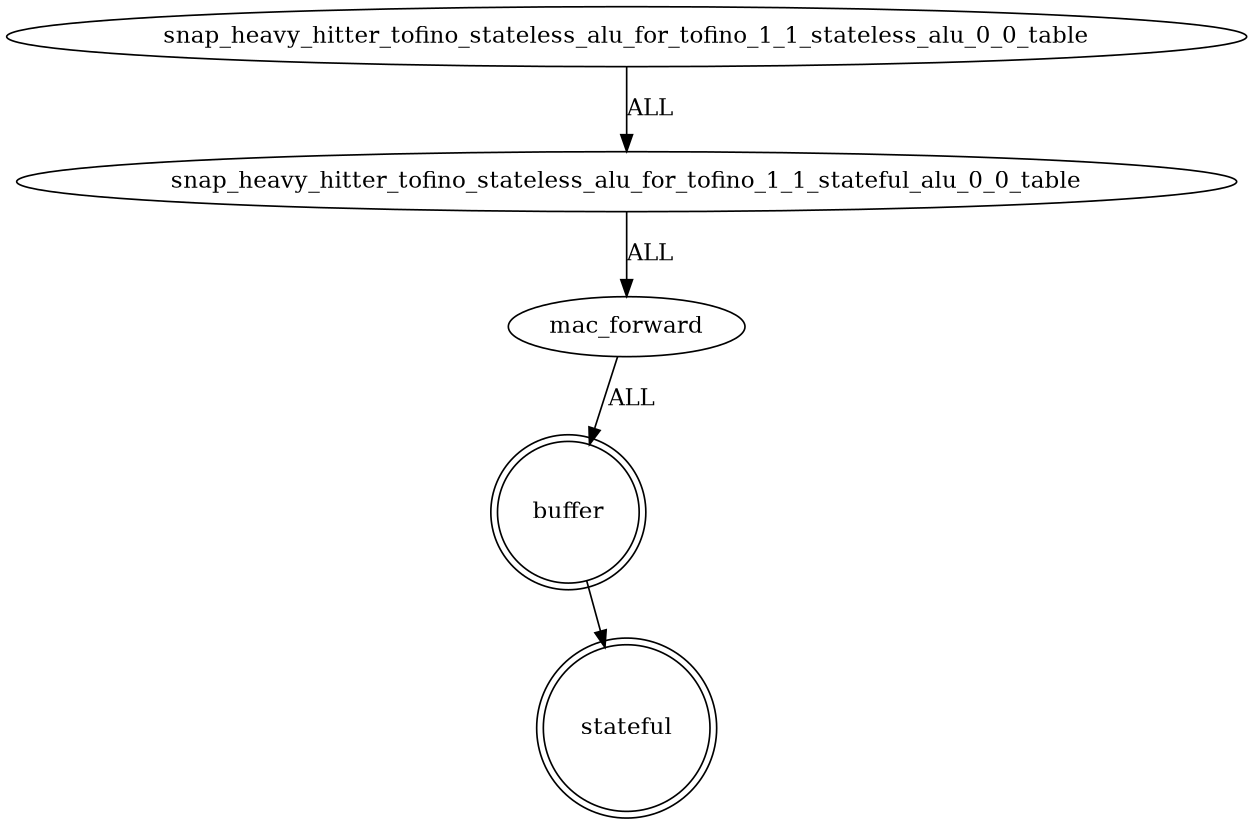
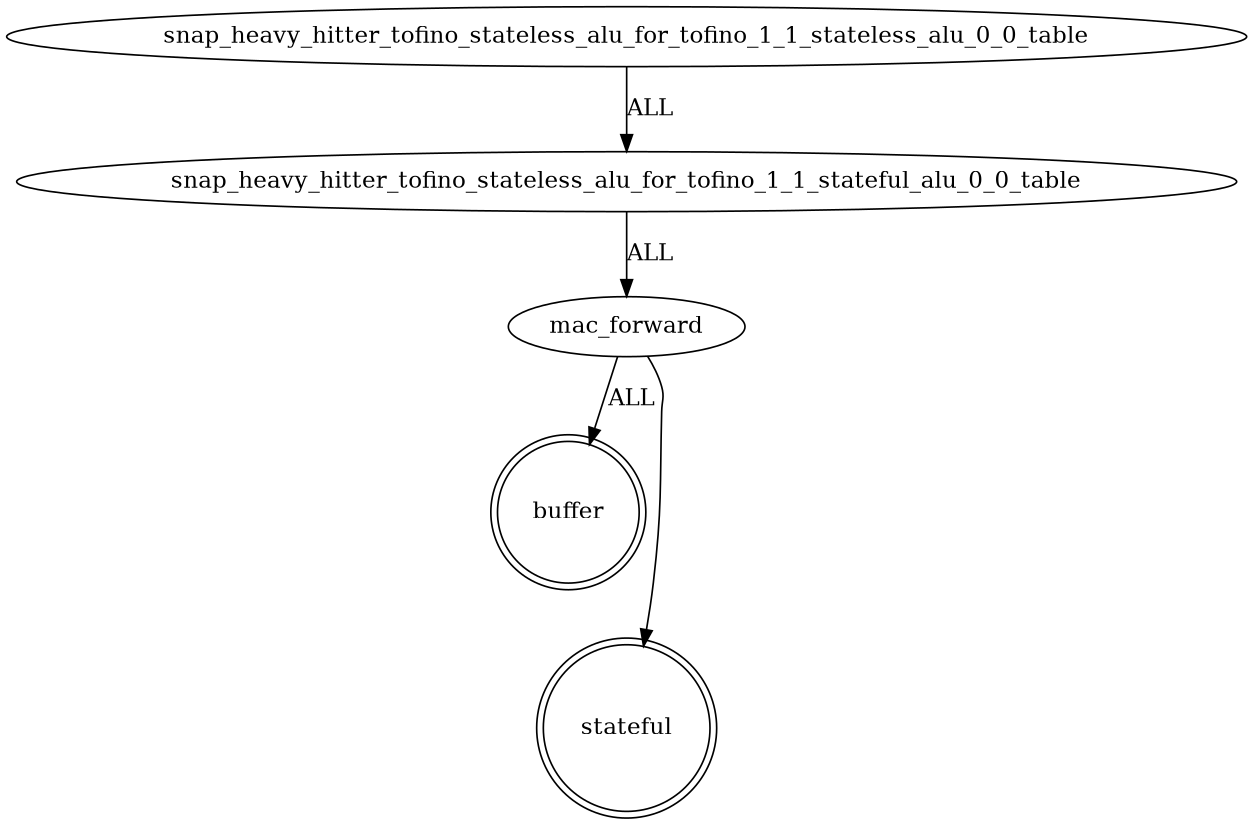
edge "buffer" -> "stateful": now "mac_forward" -> "stateful"
